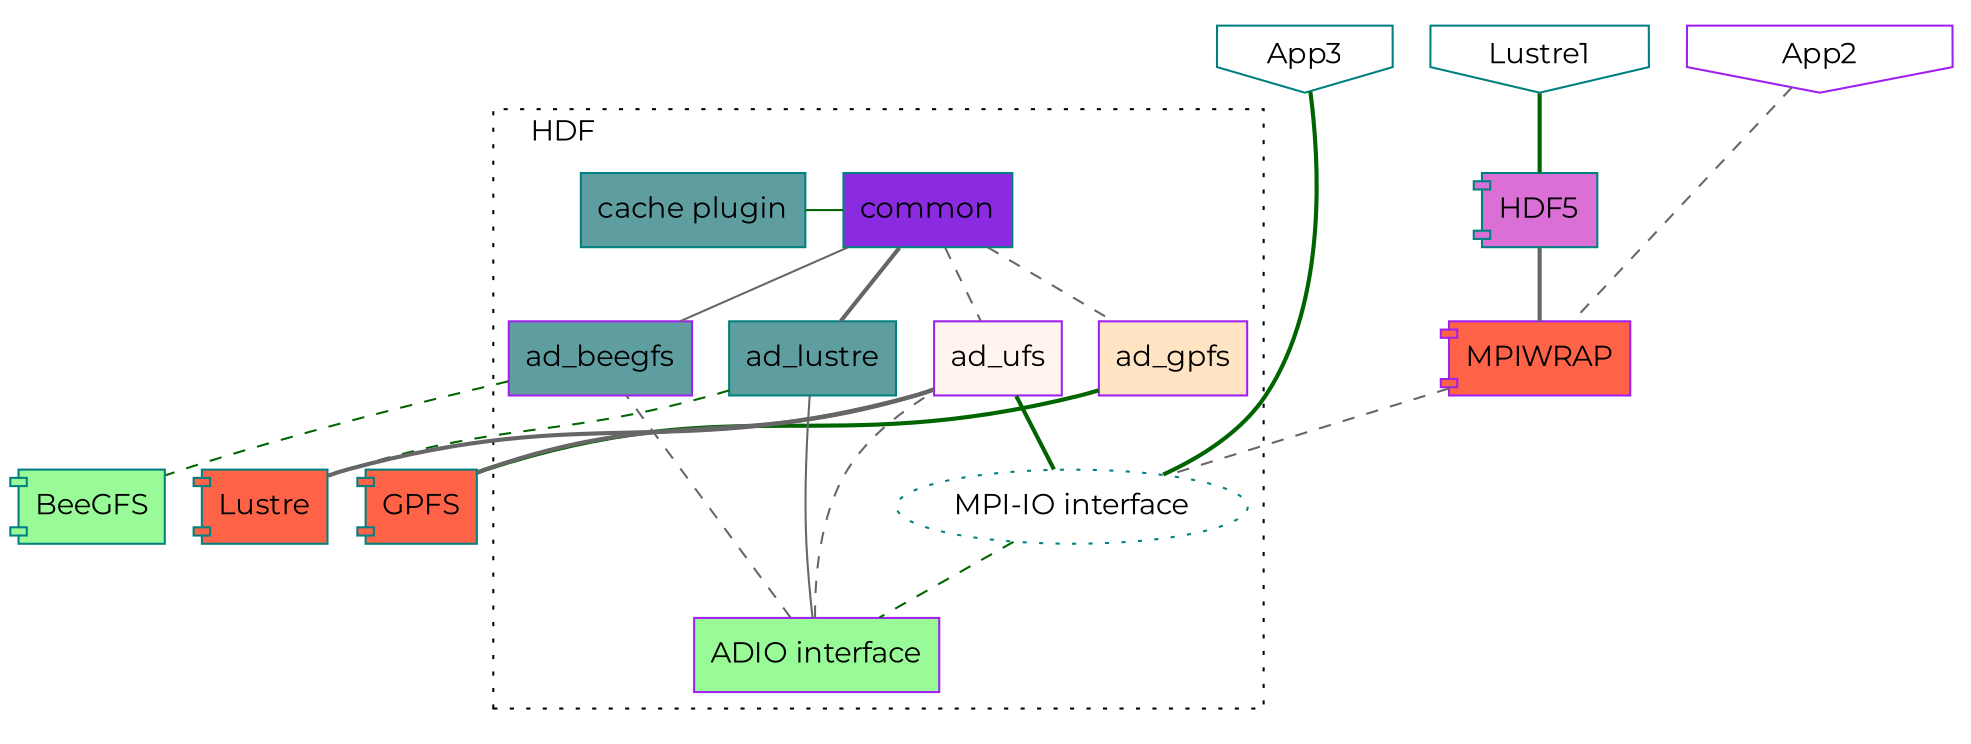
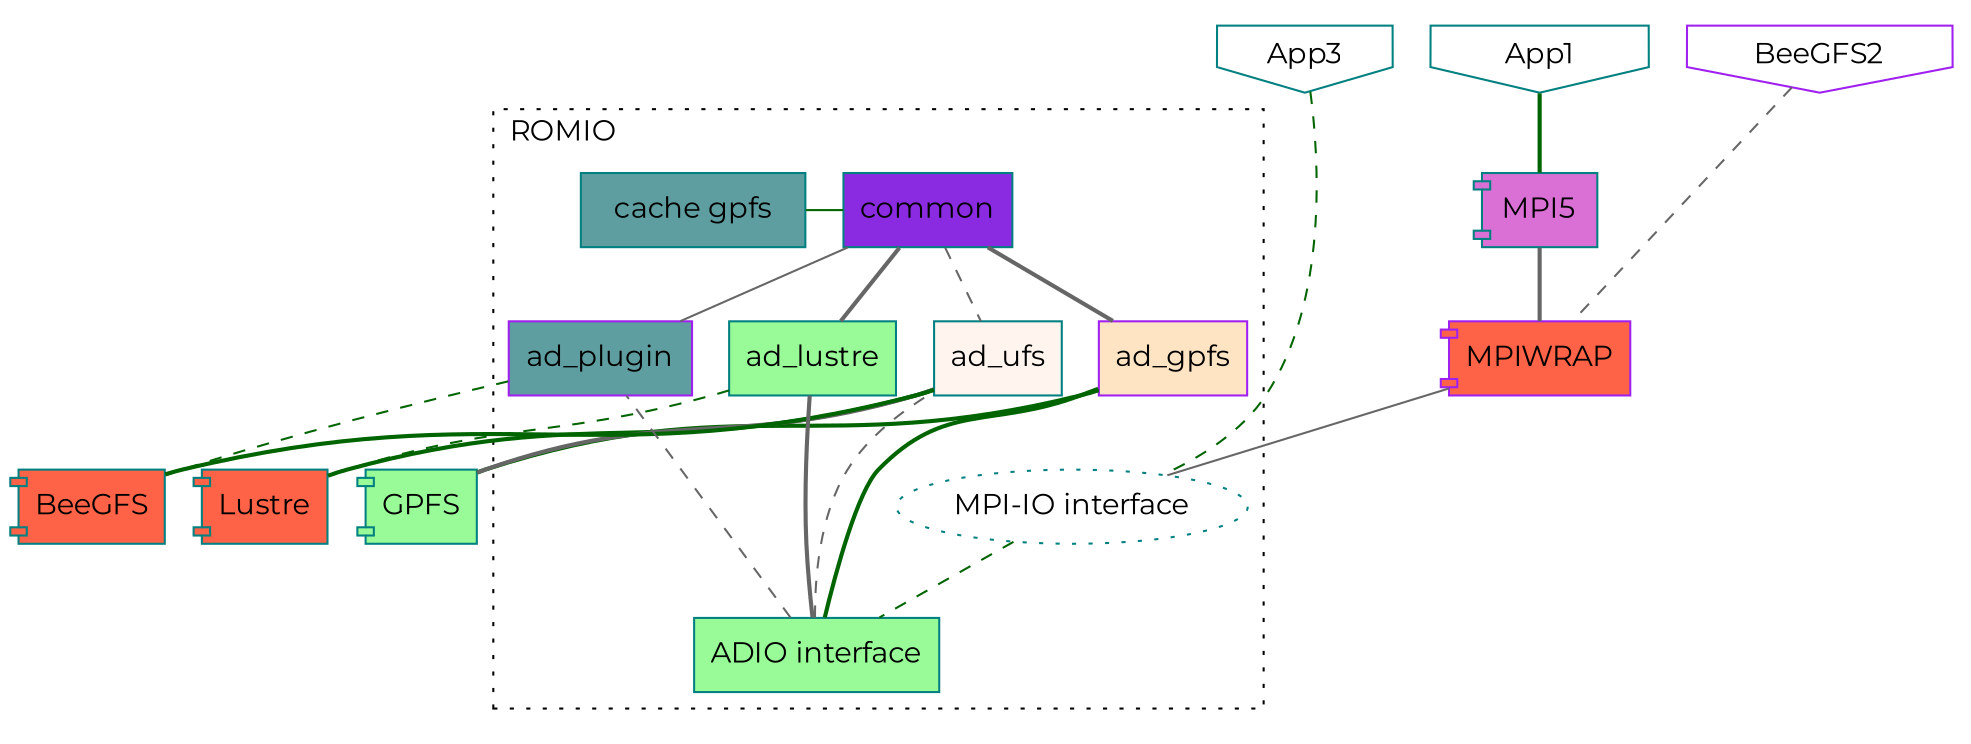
node "Lustre1": label "Lustre1" -> "App1"
node "App2": label "App2" -> "BeeGFS2"
cluster "HDF": label "HDF" -> "ROMIO"
node "cache plugin": label "cache plugin" -> "cache gpfs"
node "HDF5": label "HDF5" -> "MPI5"
edge "common" -- "ad_gpfs": style dashed -> bold
edge "App3" -- "MPI-IO interface": style bold -> dashed
node "ad_beegfs": label "ad_beegfs" -> "ad_plugin"
node "ad_lustre": fillcolor cadetblue -> palegreen
node "ad_ufs": color purple -> teal
edge "MPIWRAP" -- "MPI-IO interface": style dashed -> solid
edge "ad_ufs" -- "Lustre": color gray40 -> darkgreen
edge "ad_ufs" -- "MPI-IO interface": now "ad_ufs" -- "BeeGFS"
edge "ad_gpfs" -- "ADIO interface": added
node "BeeGFS": fillcolor palegreen -> tomato
node "GPFS": fillcolor tomato -> palegreen
edge "ad_lustre" -- "ADIO interface": style solid -> bold
node "ADIO interface": color purple -> teal
